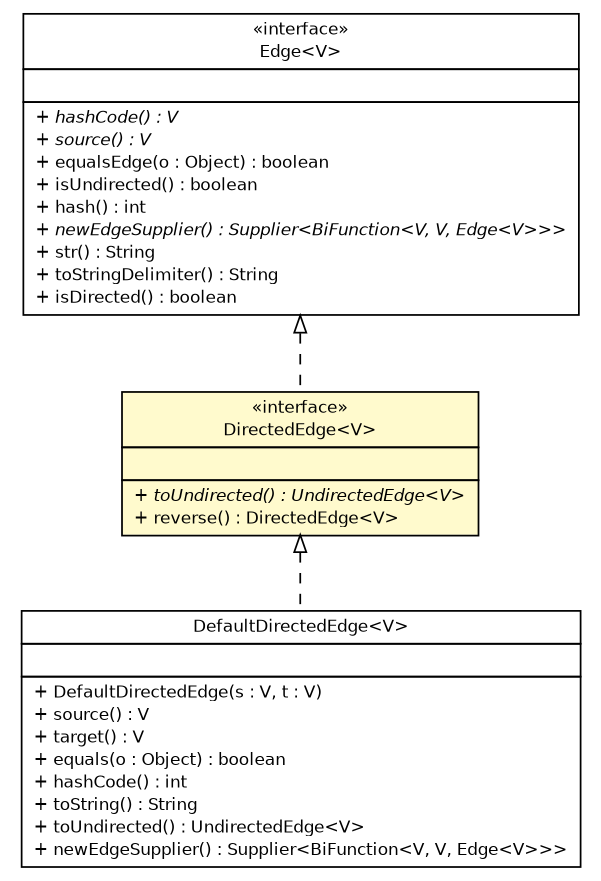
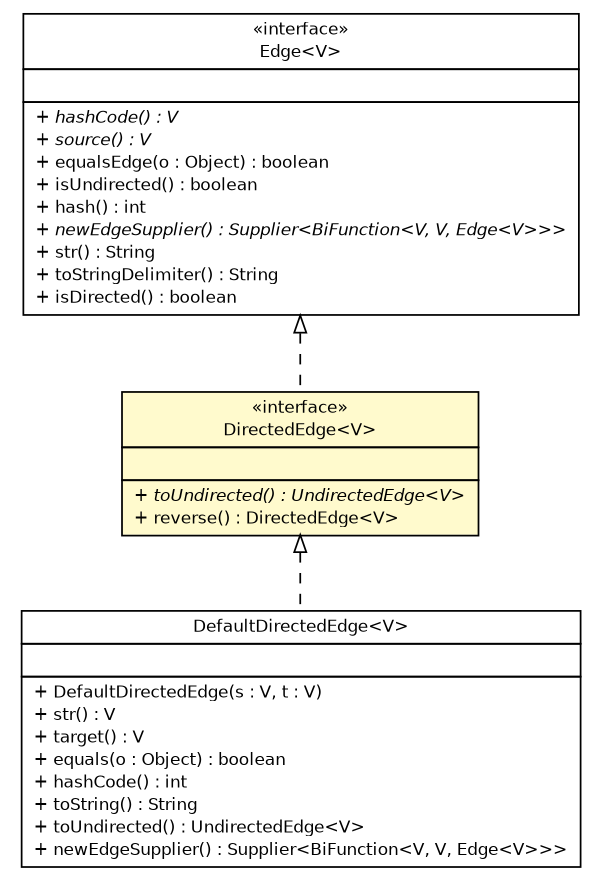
node "DefaultDirectedEdge<V>": text "+ source() : V" -> "+ str() : V"
